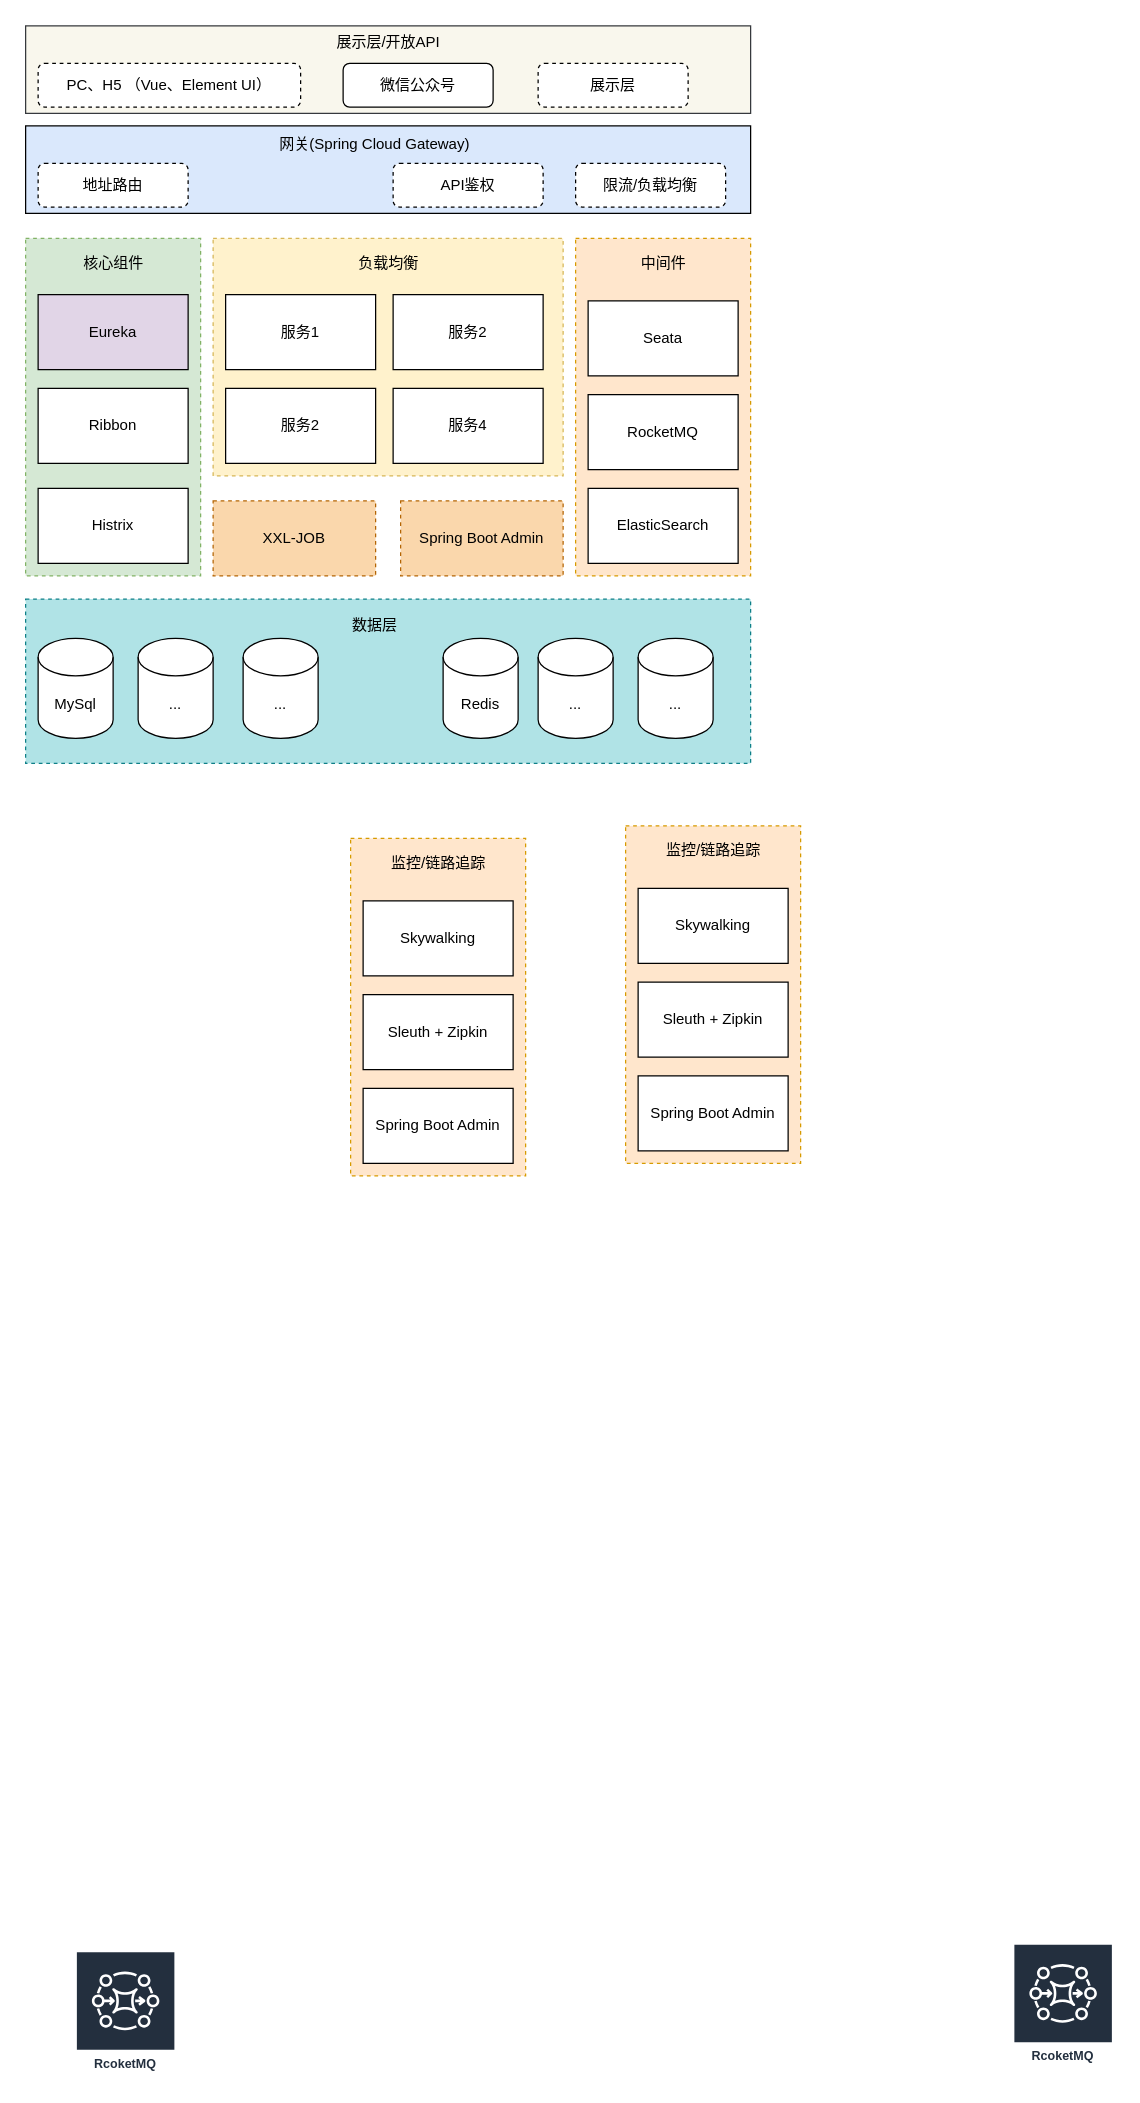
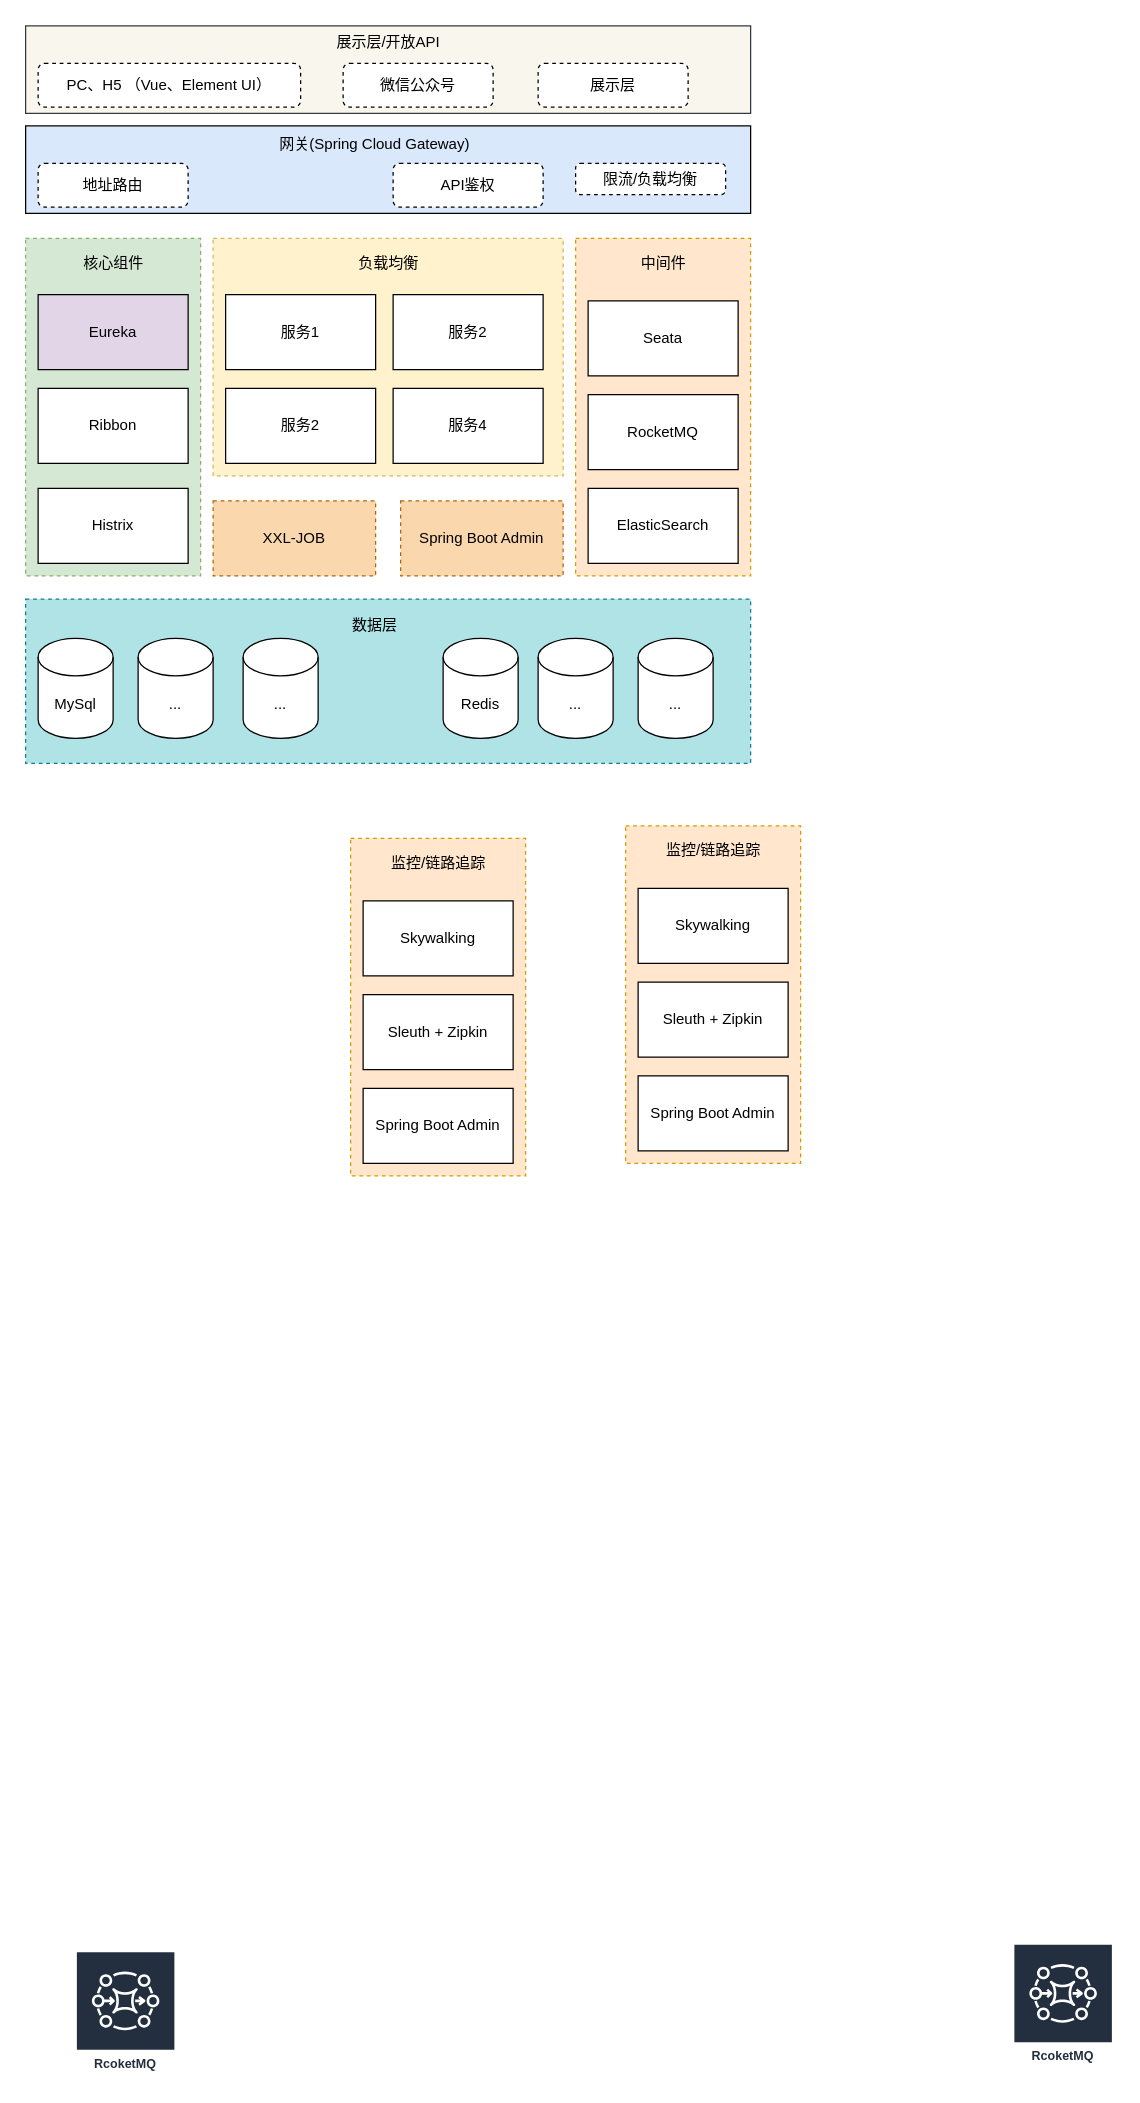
node "微信公众号": style solid -> dashed
node "限流/负载均衡": size 150x44 -> 150x31
